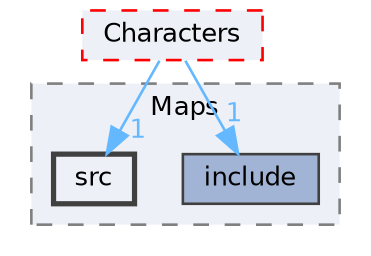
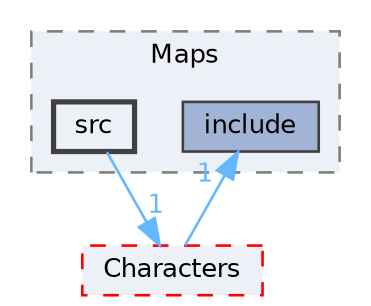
edge "Characters" -> "src": reversed
